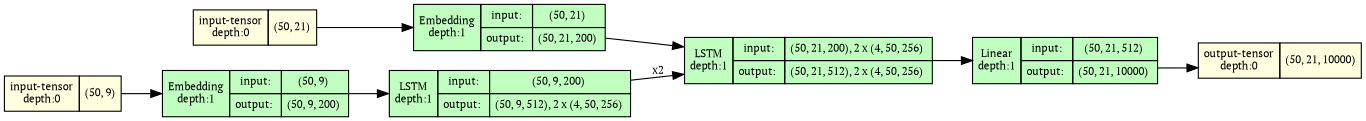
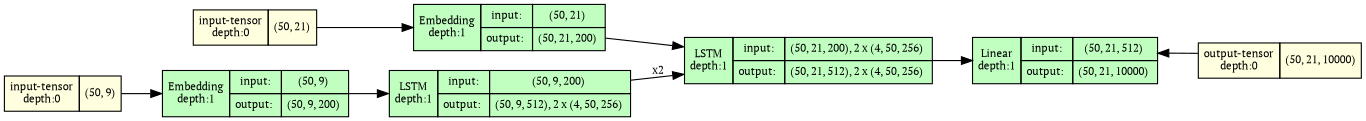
edge "Linear" -> "output-tensor": reversed
